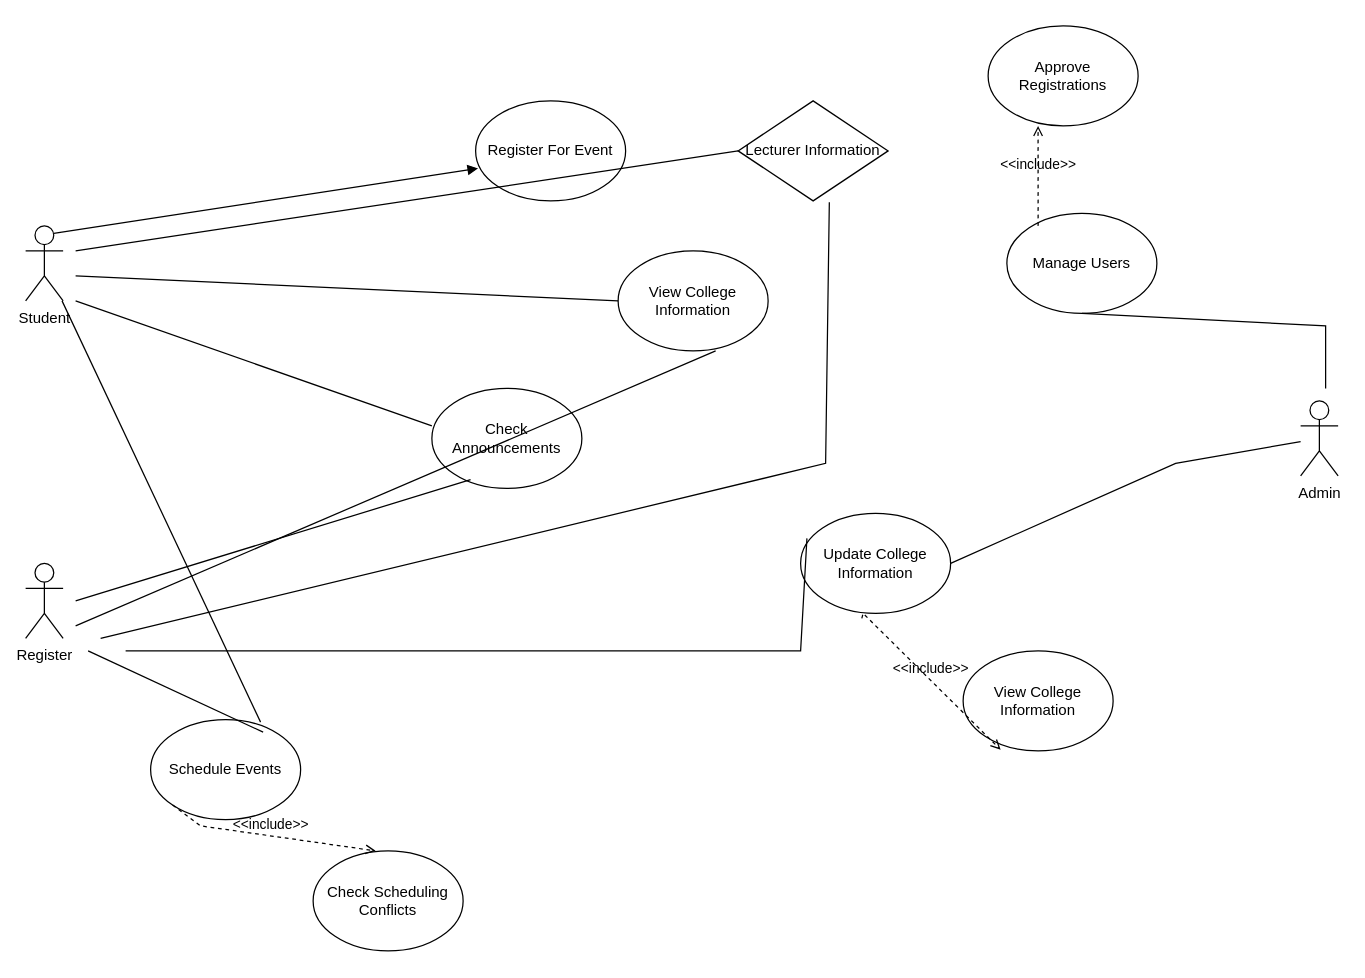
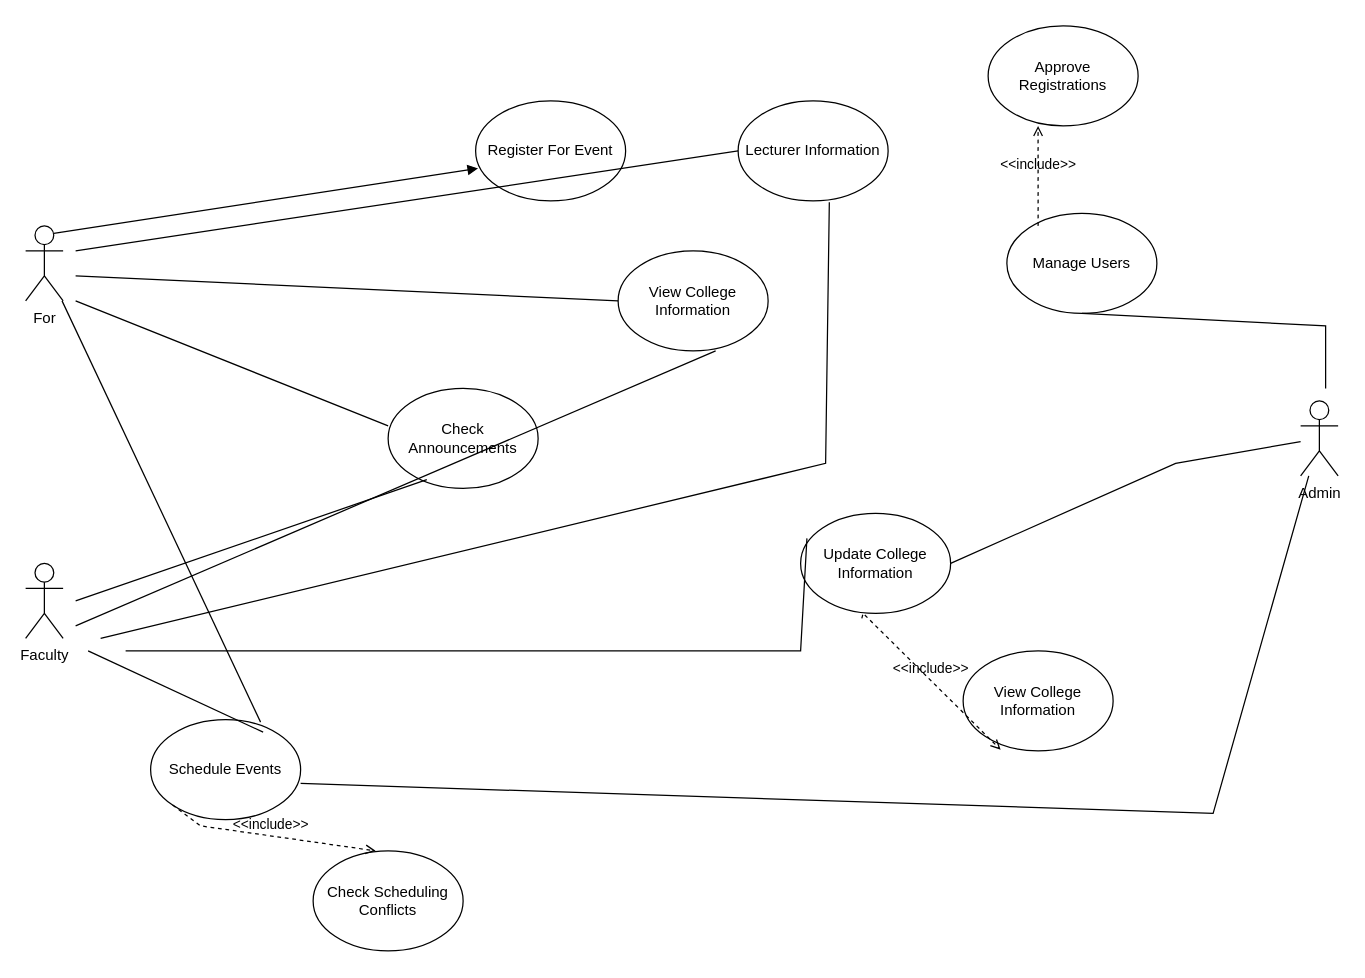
node "Lecturer Information": shape diamond -> ellipse
node "Student": label "Student" -> "For"
node "Check Announcements": moved (507, 438) -> (463, 438)
node "Register": label "Register" -> "Faculty"
edge "Admin" -- "Schedule Events": added
